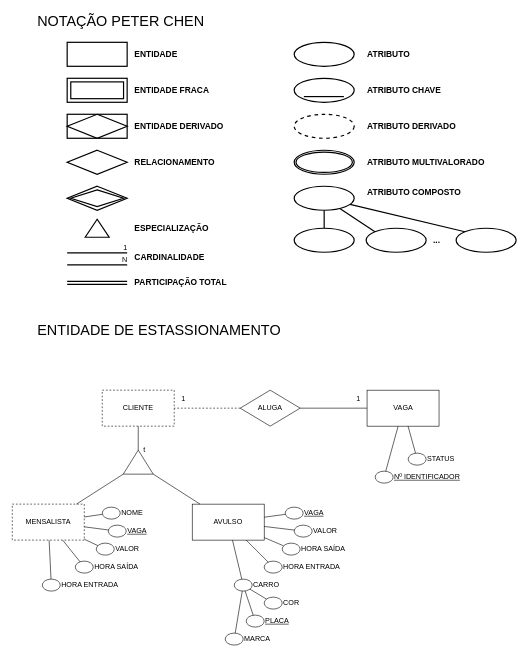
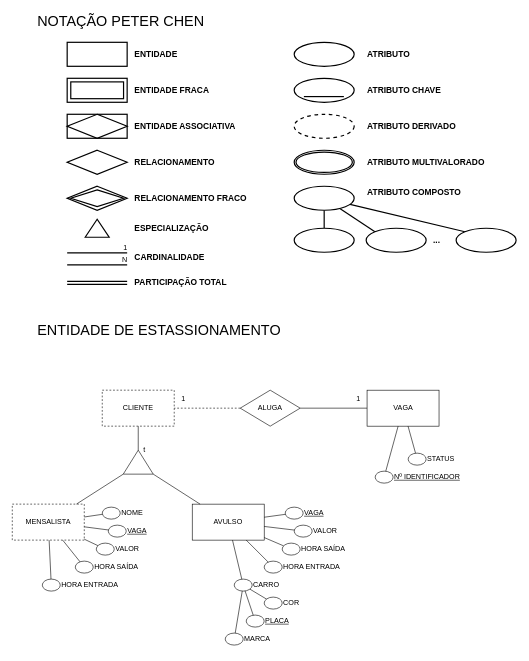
node "ENTIDADE DERIVADO": label "ENTIDADE DERIVADO" -> "ENTIDADE ASSOCIATIVA"
node "RELACIONAMENTO FRACO": added
